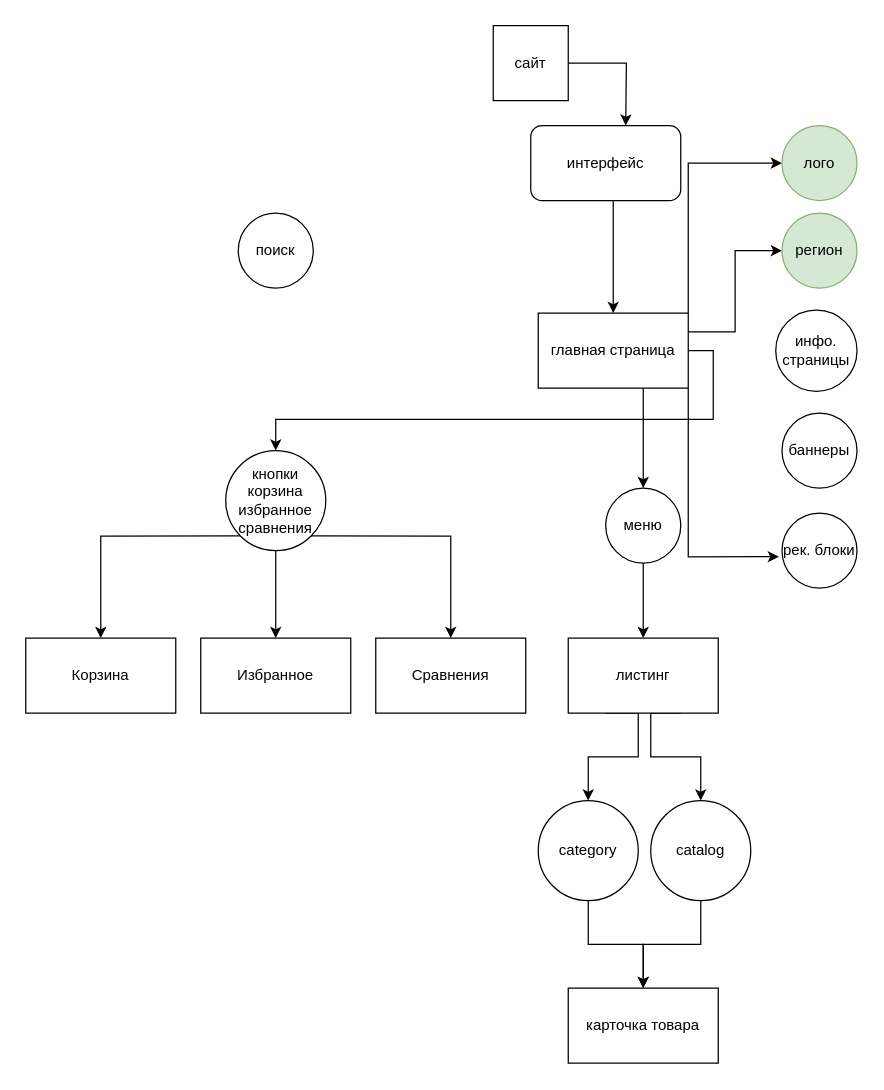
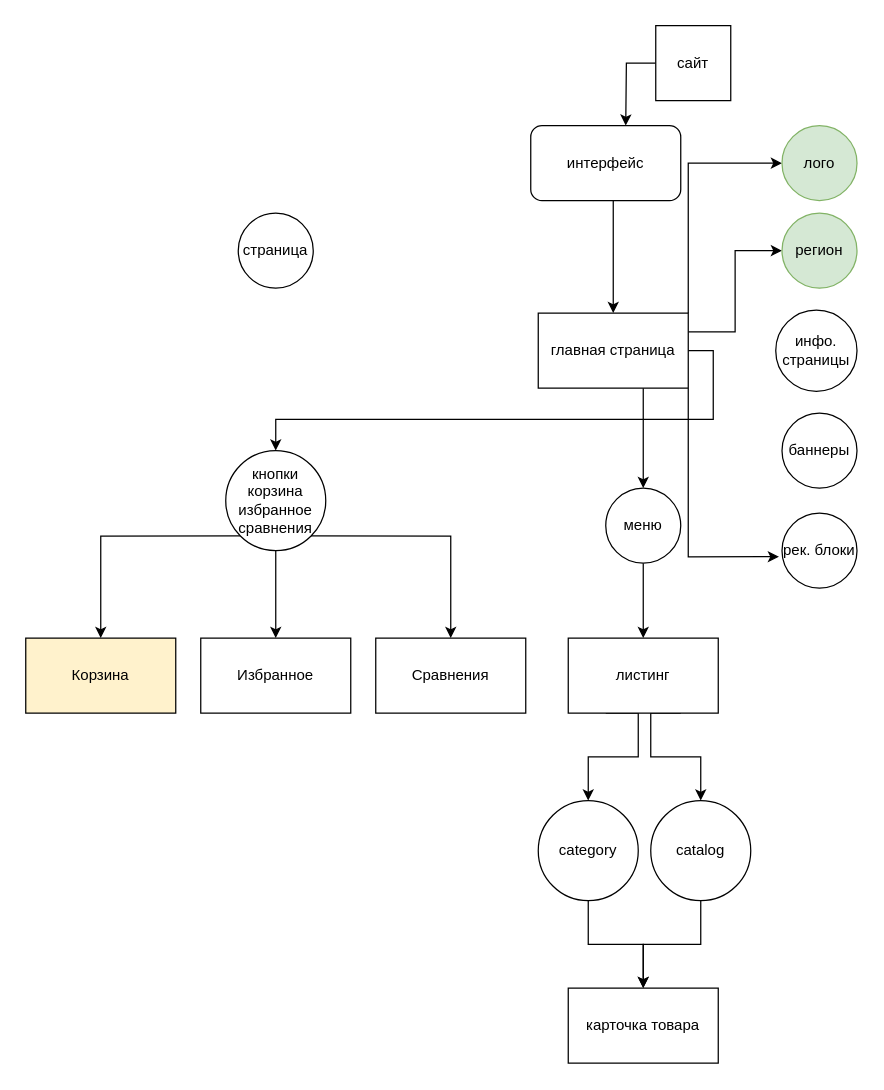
node "сайт": moved (531, 63) -> (693, 63)
node "поиск": label "поиск" -> "страница"
node "Корзина": fillcolor #ffffff -> #fff2cc
